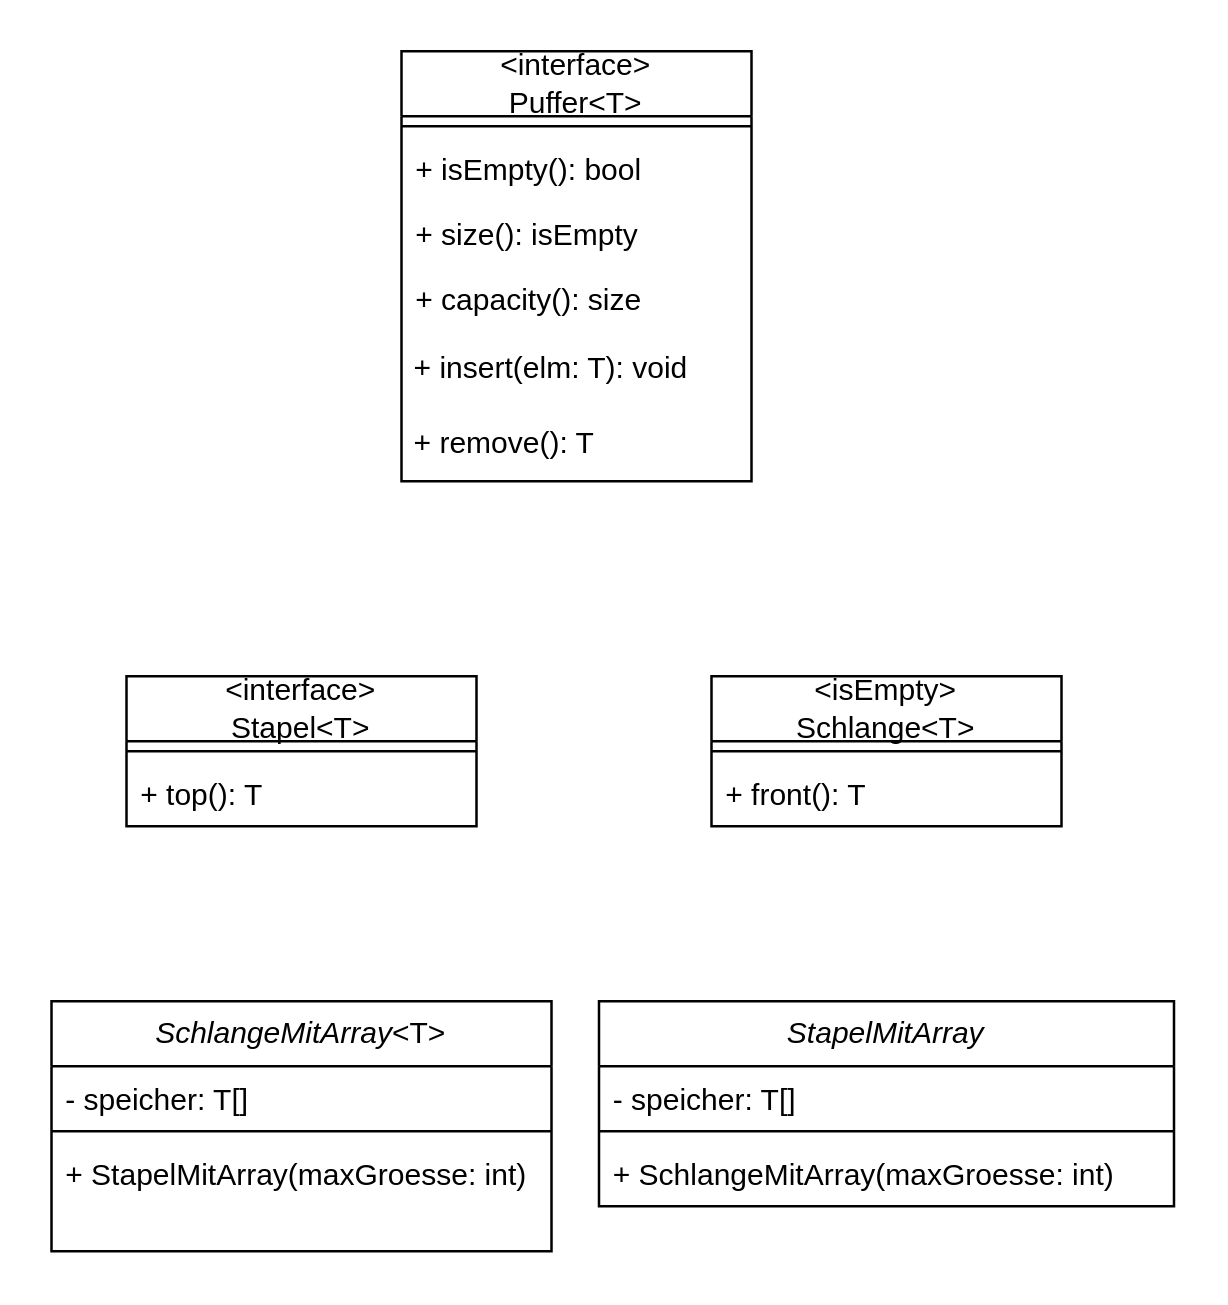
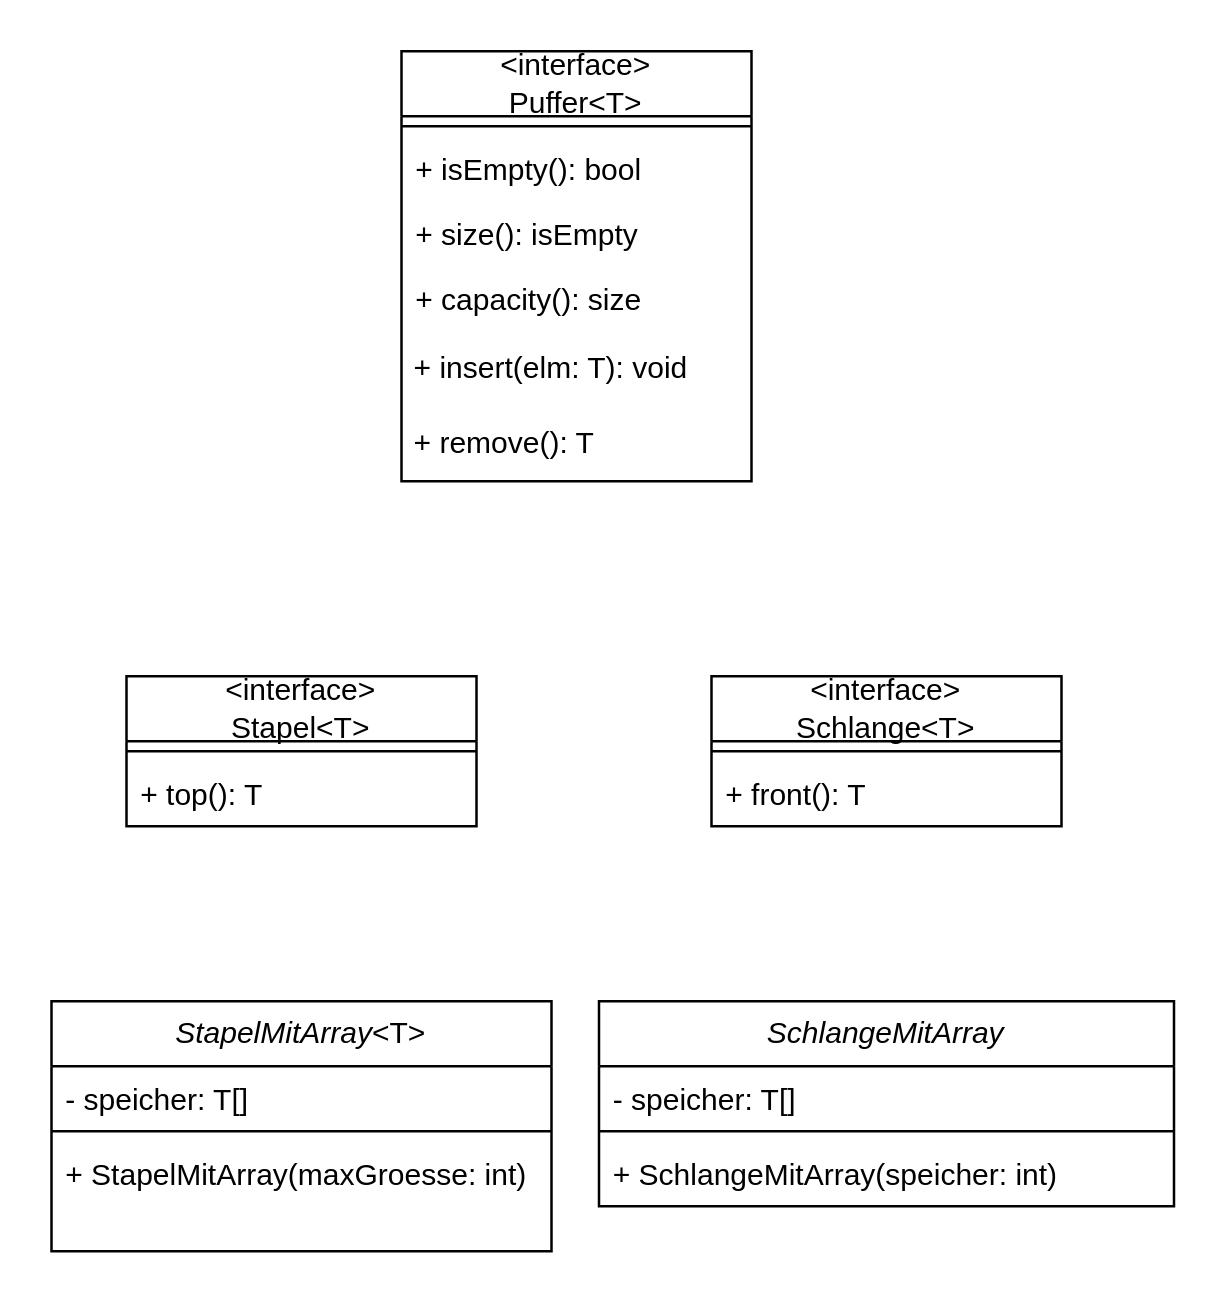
node "<isEmpty> Schlange<T>": label "<isEmpty> Schlange<T>" -> "<interface> Schlange<T>"
node "SchlangeMitArray<T>": label "SchlangeMitArray<T>" -> "StapelMitArray<T>"
node "StapelMitArray": label "StapelMitArray" -> "SchlangeMitArray"
node "+ SchlangeMitArray(maxGroesse: int)": label "+ SchlangeMitArray(maxGroesse: int)" -> "+ SchlangeMitArray(speicher: int)"
